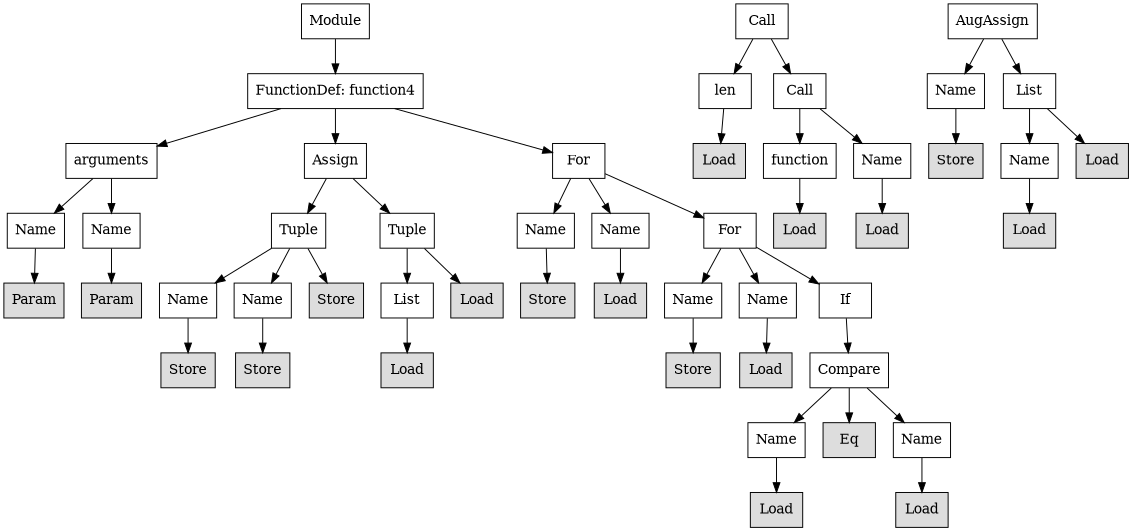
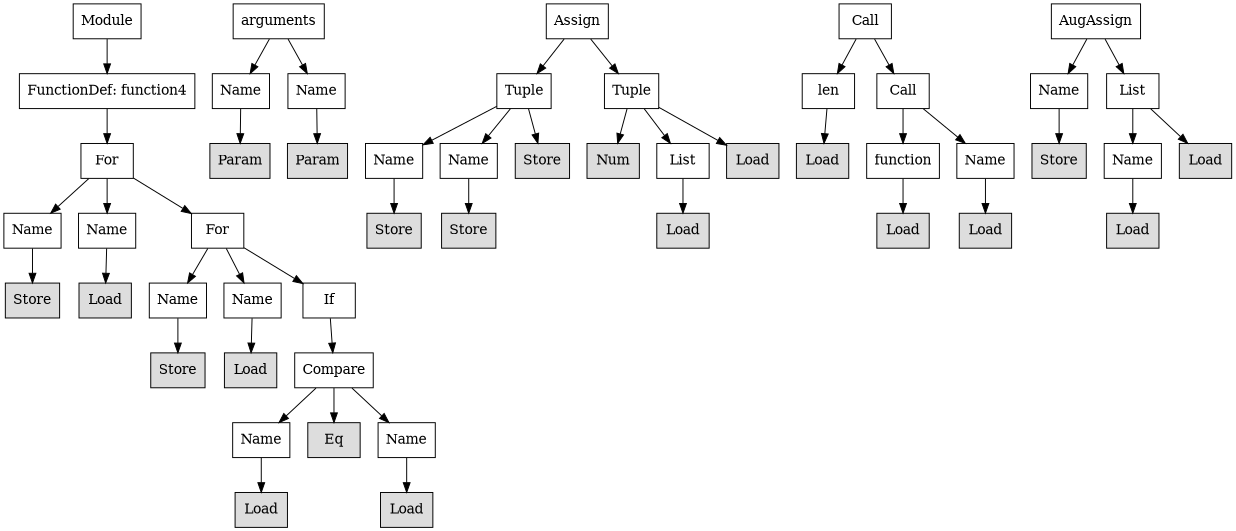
edge "FunctionDef: function4" -> "Assign": removed
edge "FunctionDef: function4" -> "arguments": removed
node "Num": added
